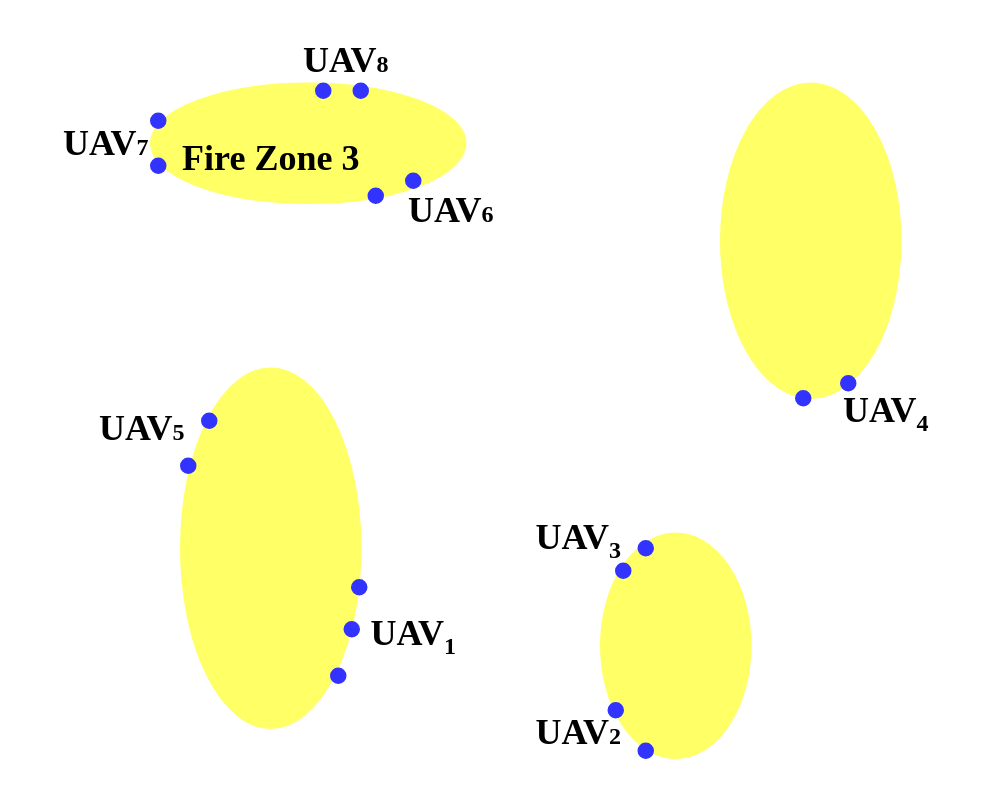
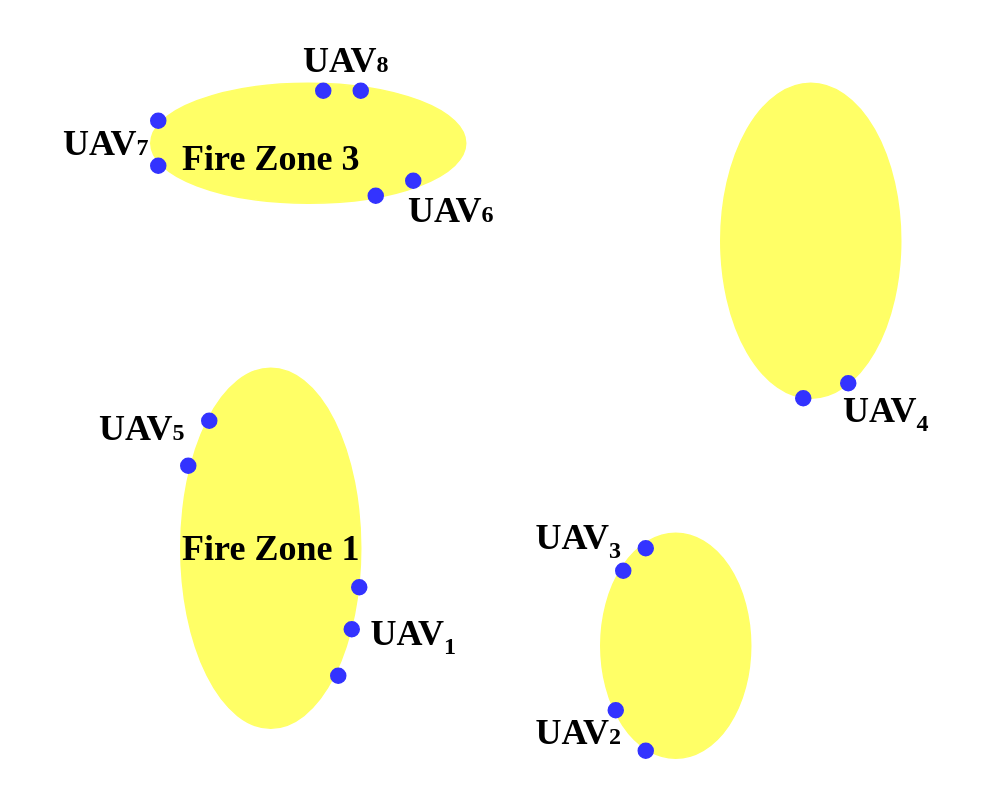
node "Fire Zone 1": added
